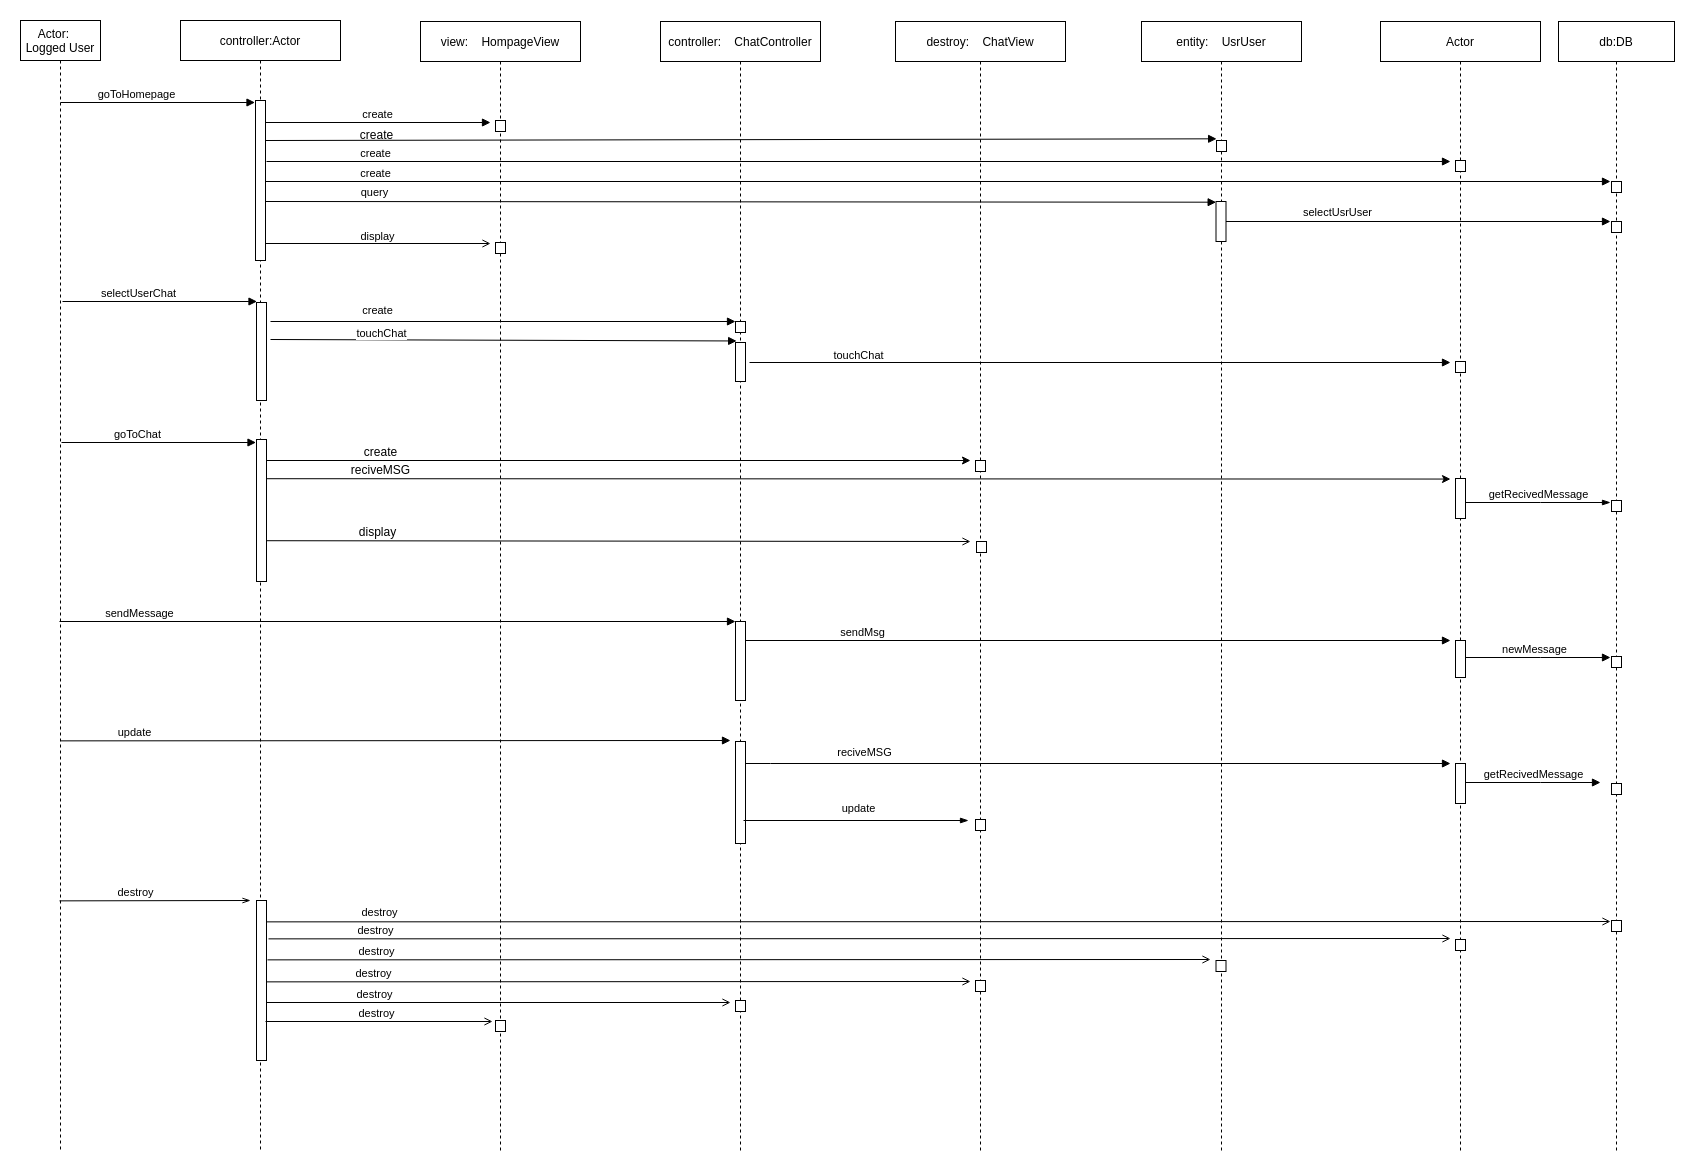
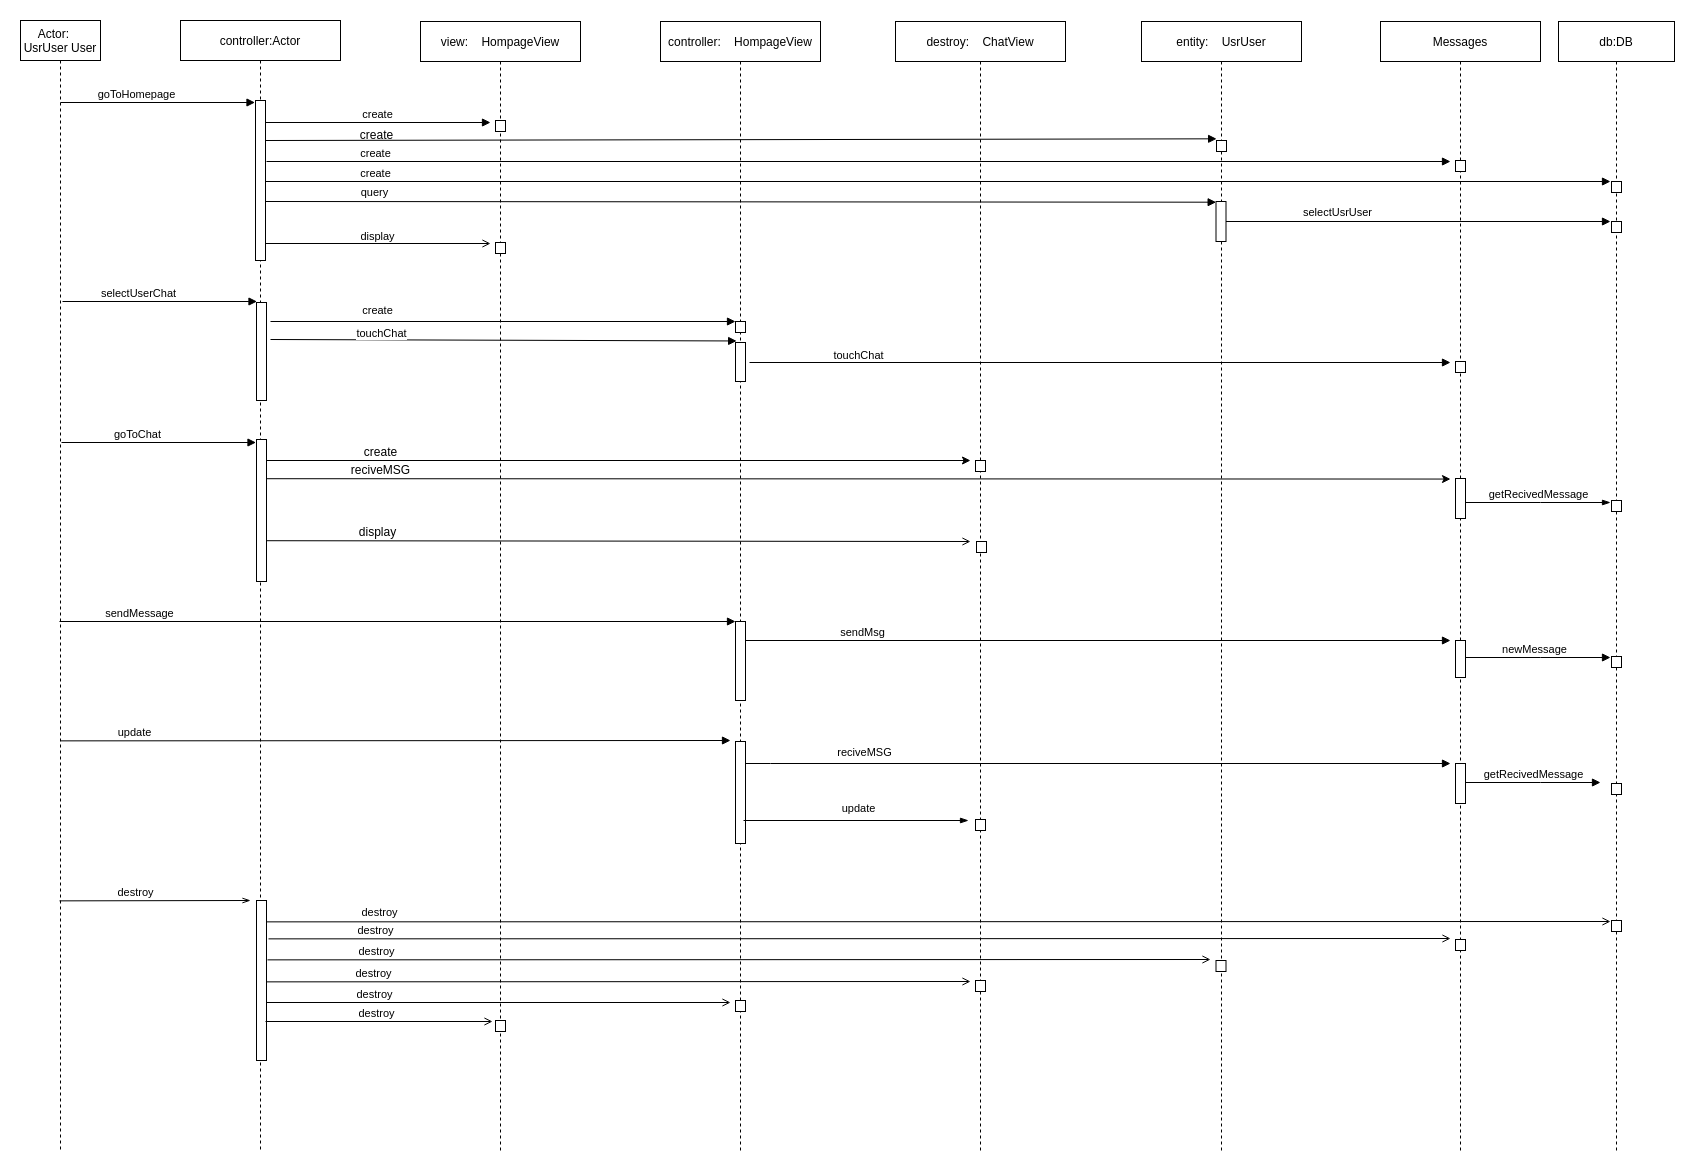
node "Actor: Logged User": label "Actor: Logged User" -> "Actor: UsrUser User"
node "controller: ChatController": label "controller: ChatController" -> "controller: HompageView"
node "Actor": label "Actor" -> "Messages"
